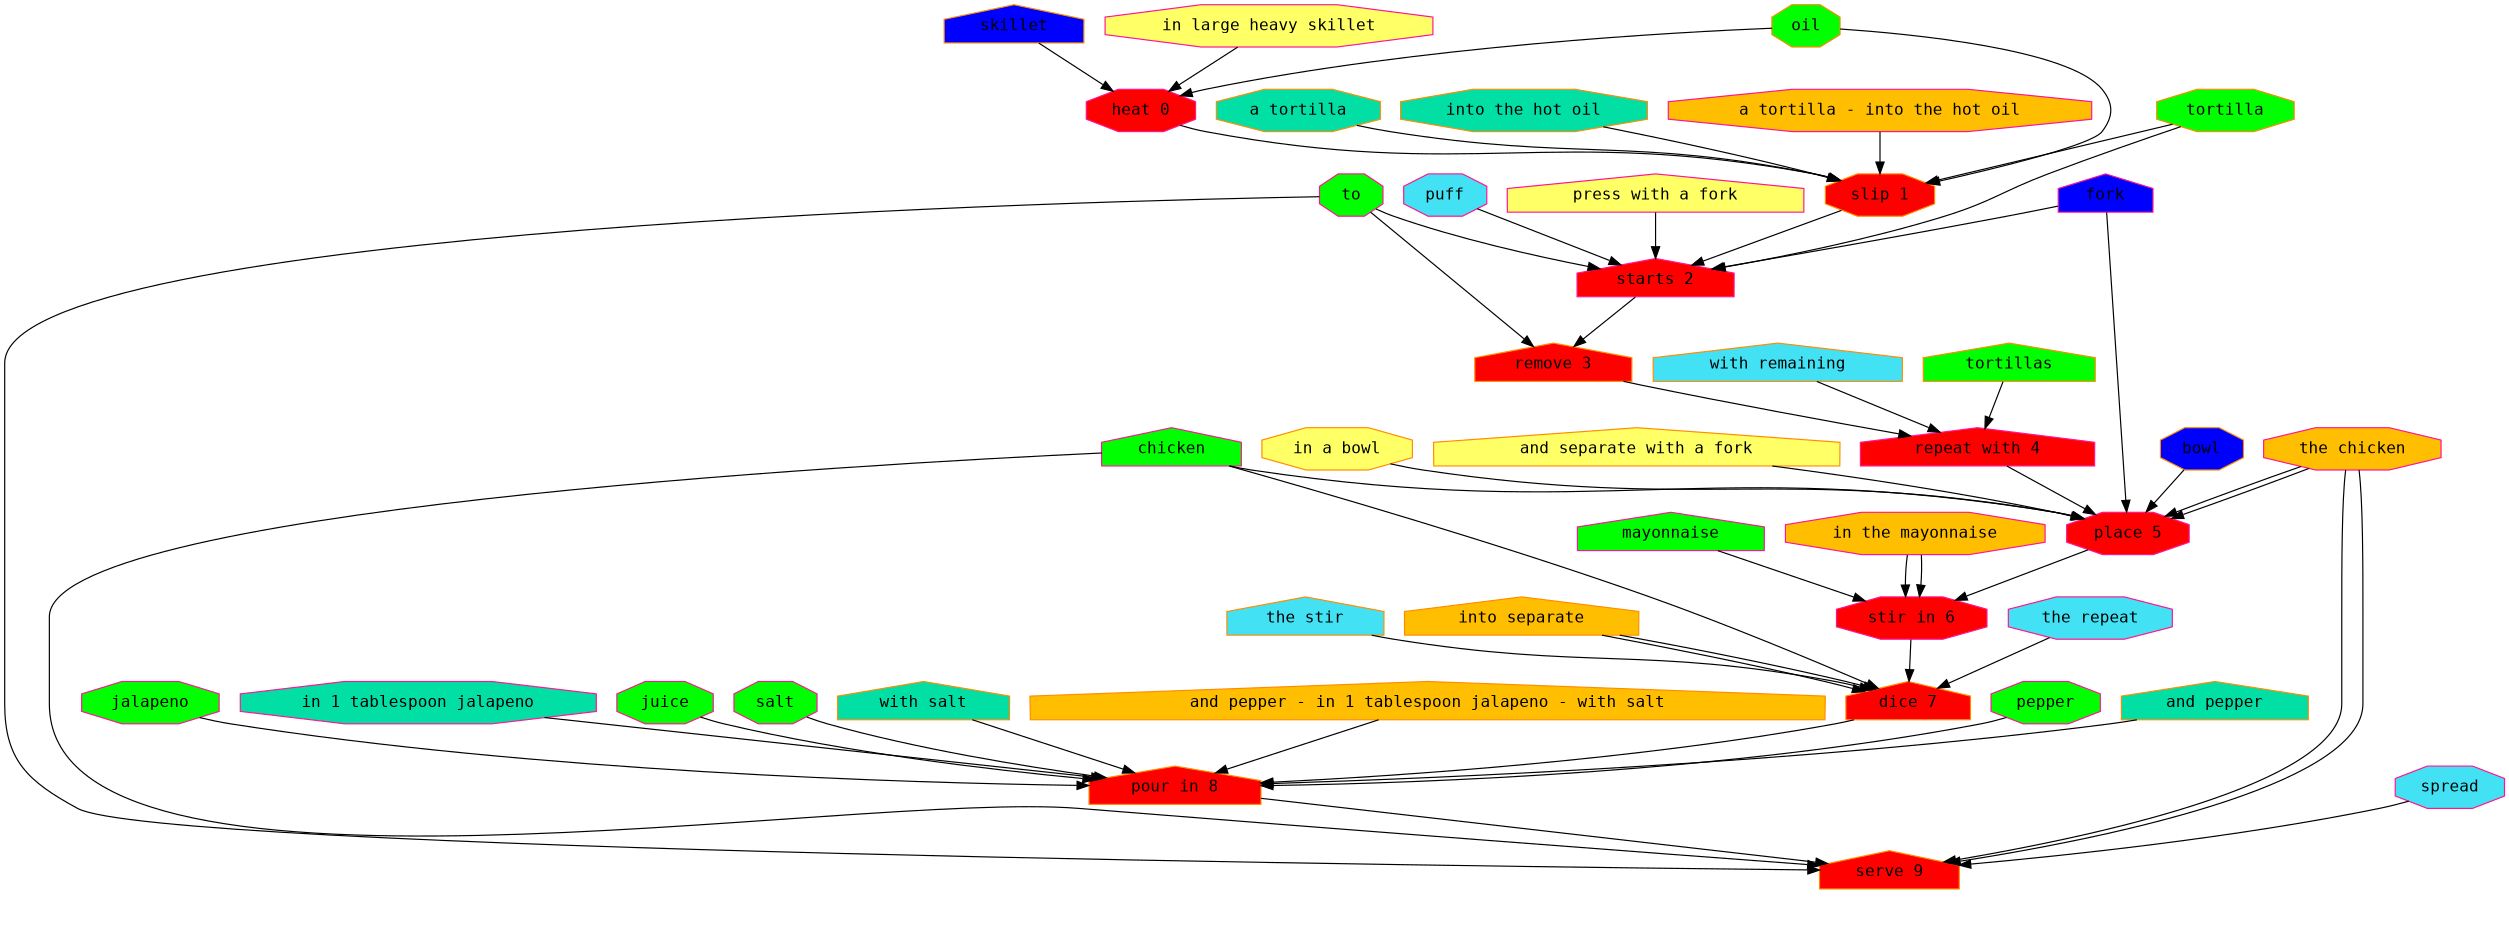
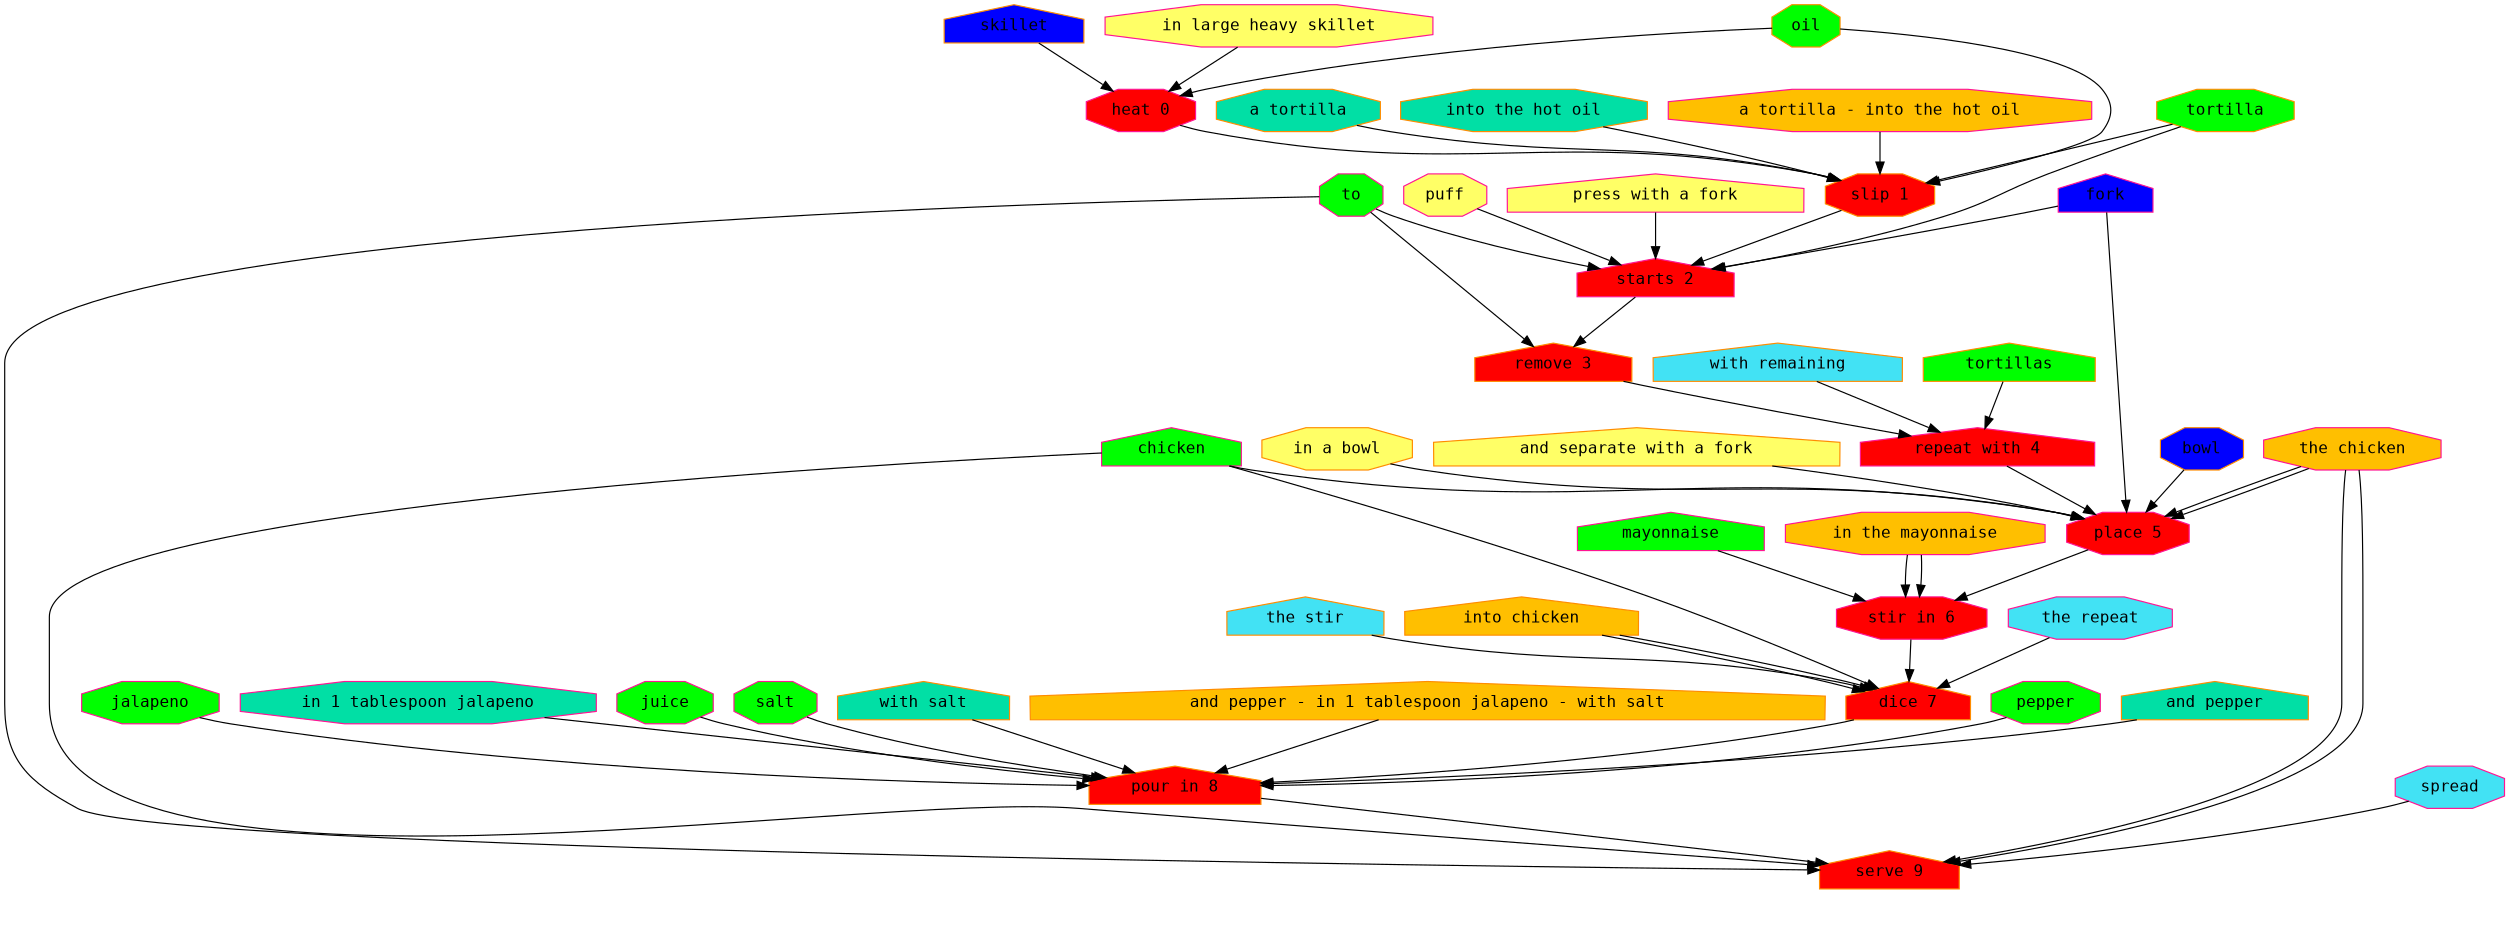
node "puff": fillcolor #42e2f4 -> #ffff66
node "into separate": label "into separate" -> "into chicken"
